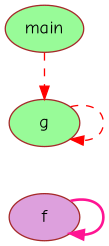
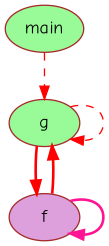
edge "g" -> "f": added
edge "f" -> "g": added
